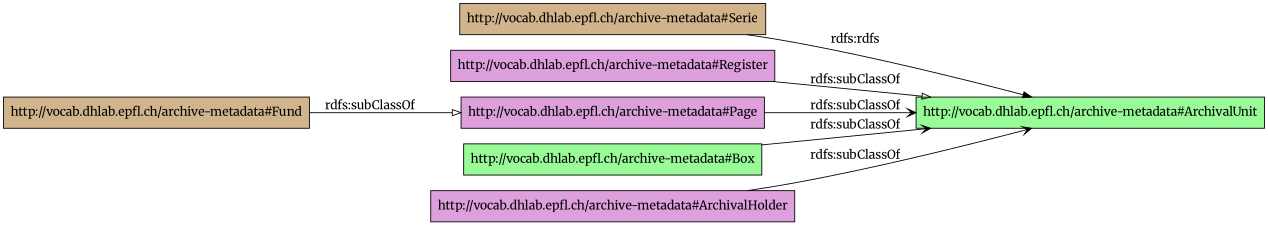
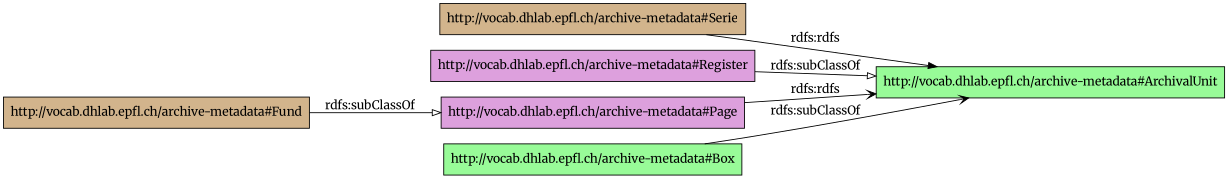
edge "http://vocab.dhlab.epfl.ch/archive-metadata#Page" -> "http://vocab.dhlab.epfl.ch/archive-metadata#ArchivalUnit": label "rdfs:subClassOf" -> "rdfs:rdfs"
node "http://vocab.dhlab.epfl.ch/archive-metadata#ArchivalHolder": removed
